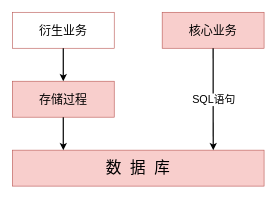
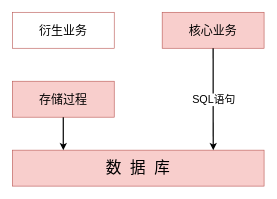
edge "衍生业务" -> "存储过程": removed
